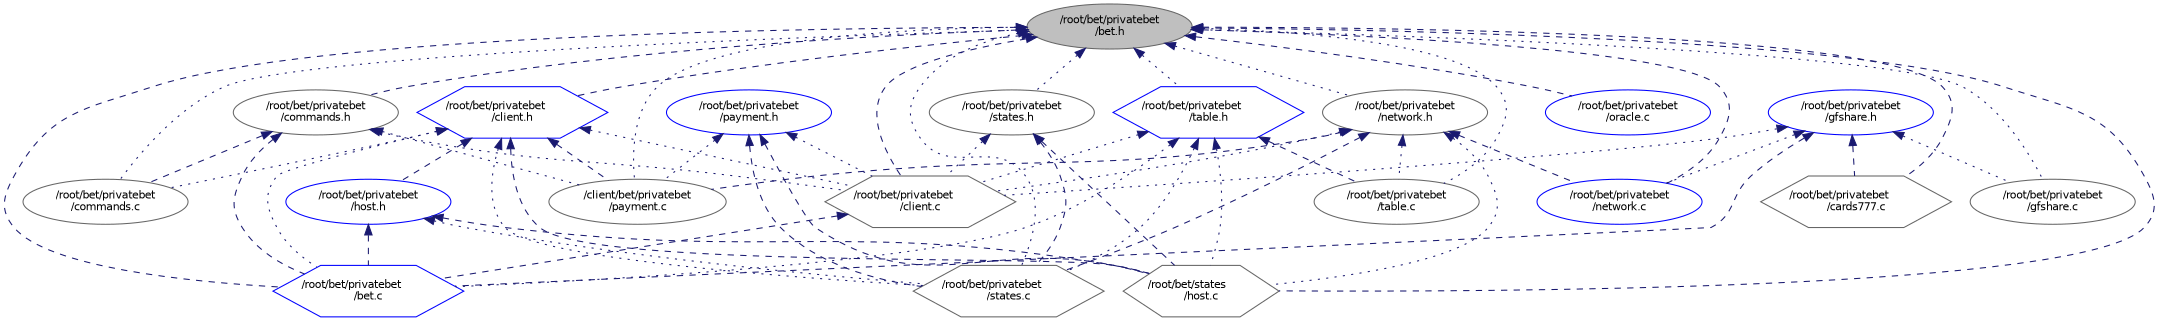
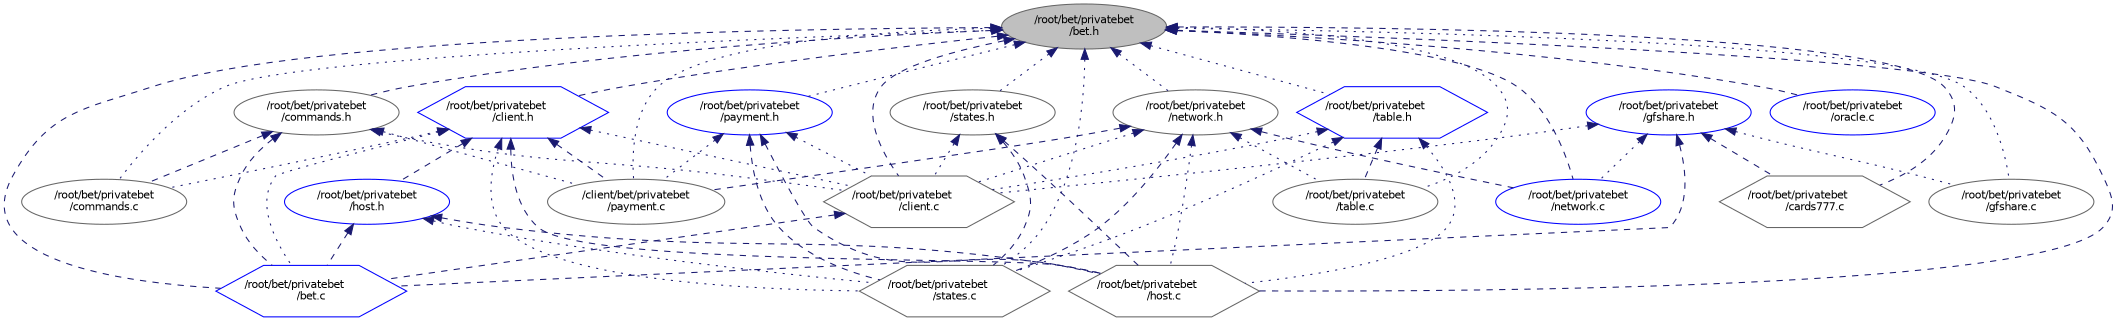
edge "/root/bet/privatebet /payment.h" -> "/root/bet/privatebet /bet.h": added
edge "/root/bet/privatebet /bet.c" -> "/root/bet/privatebet /table.h": removed
node "/root/bet/states /host.c": label "/root/bet/states /host.c" -> "/root/bet/privatebet /host.c"
